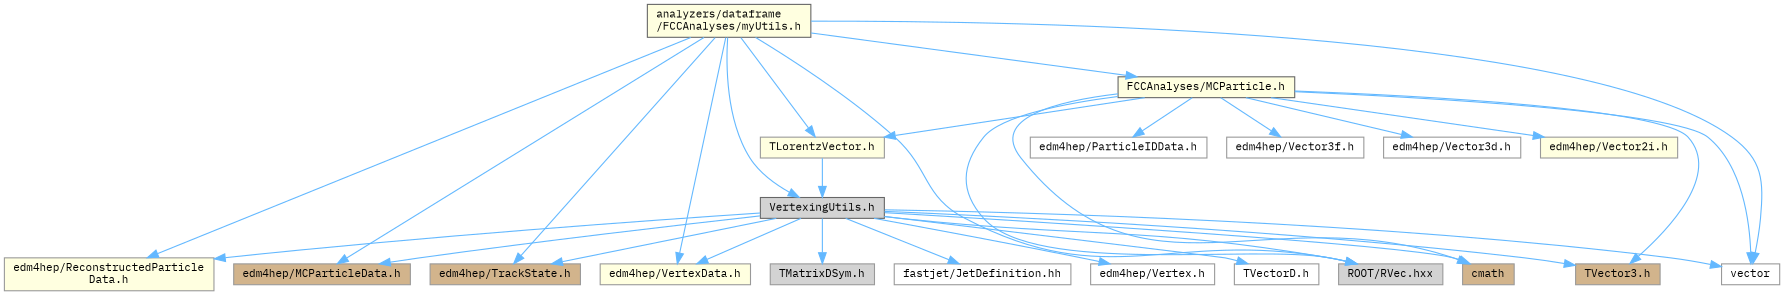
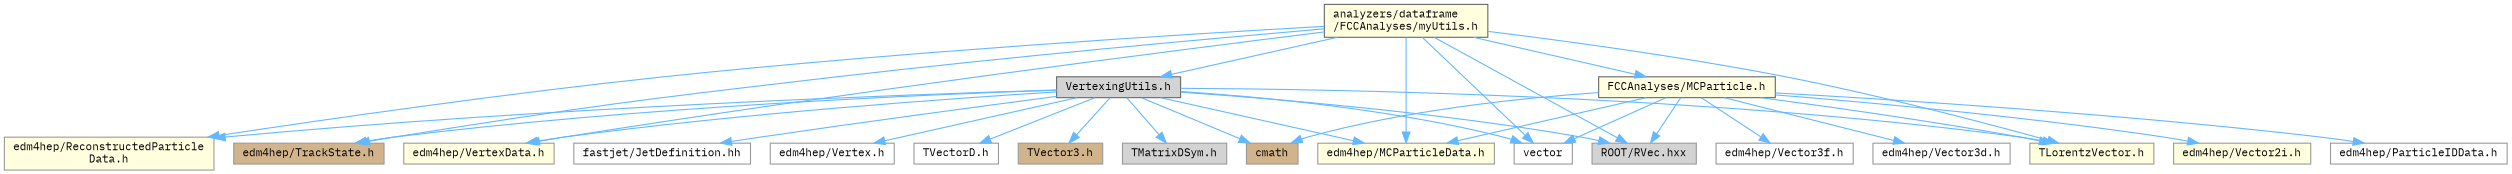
edge "FCCAnalyses/MCParticle.h" -> "TVector3.h": now "FCCAnalyses/MCParticle.h" -> "edm4hep/MCParticleData.h"
edge "TLorentzVector.h" -> "VertexingUtils.h": reversed
node "edm4hep/MCParticleData.h": fillcolor tan -> lightyellow
